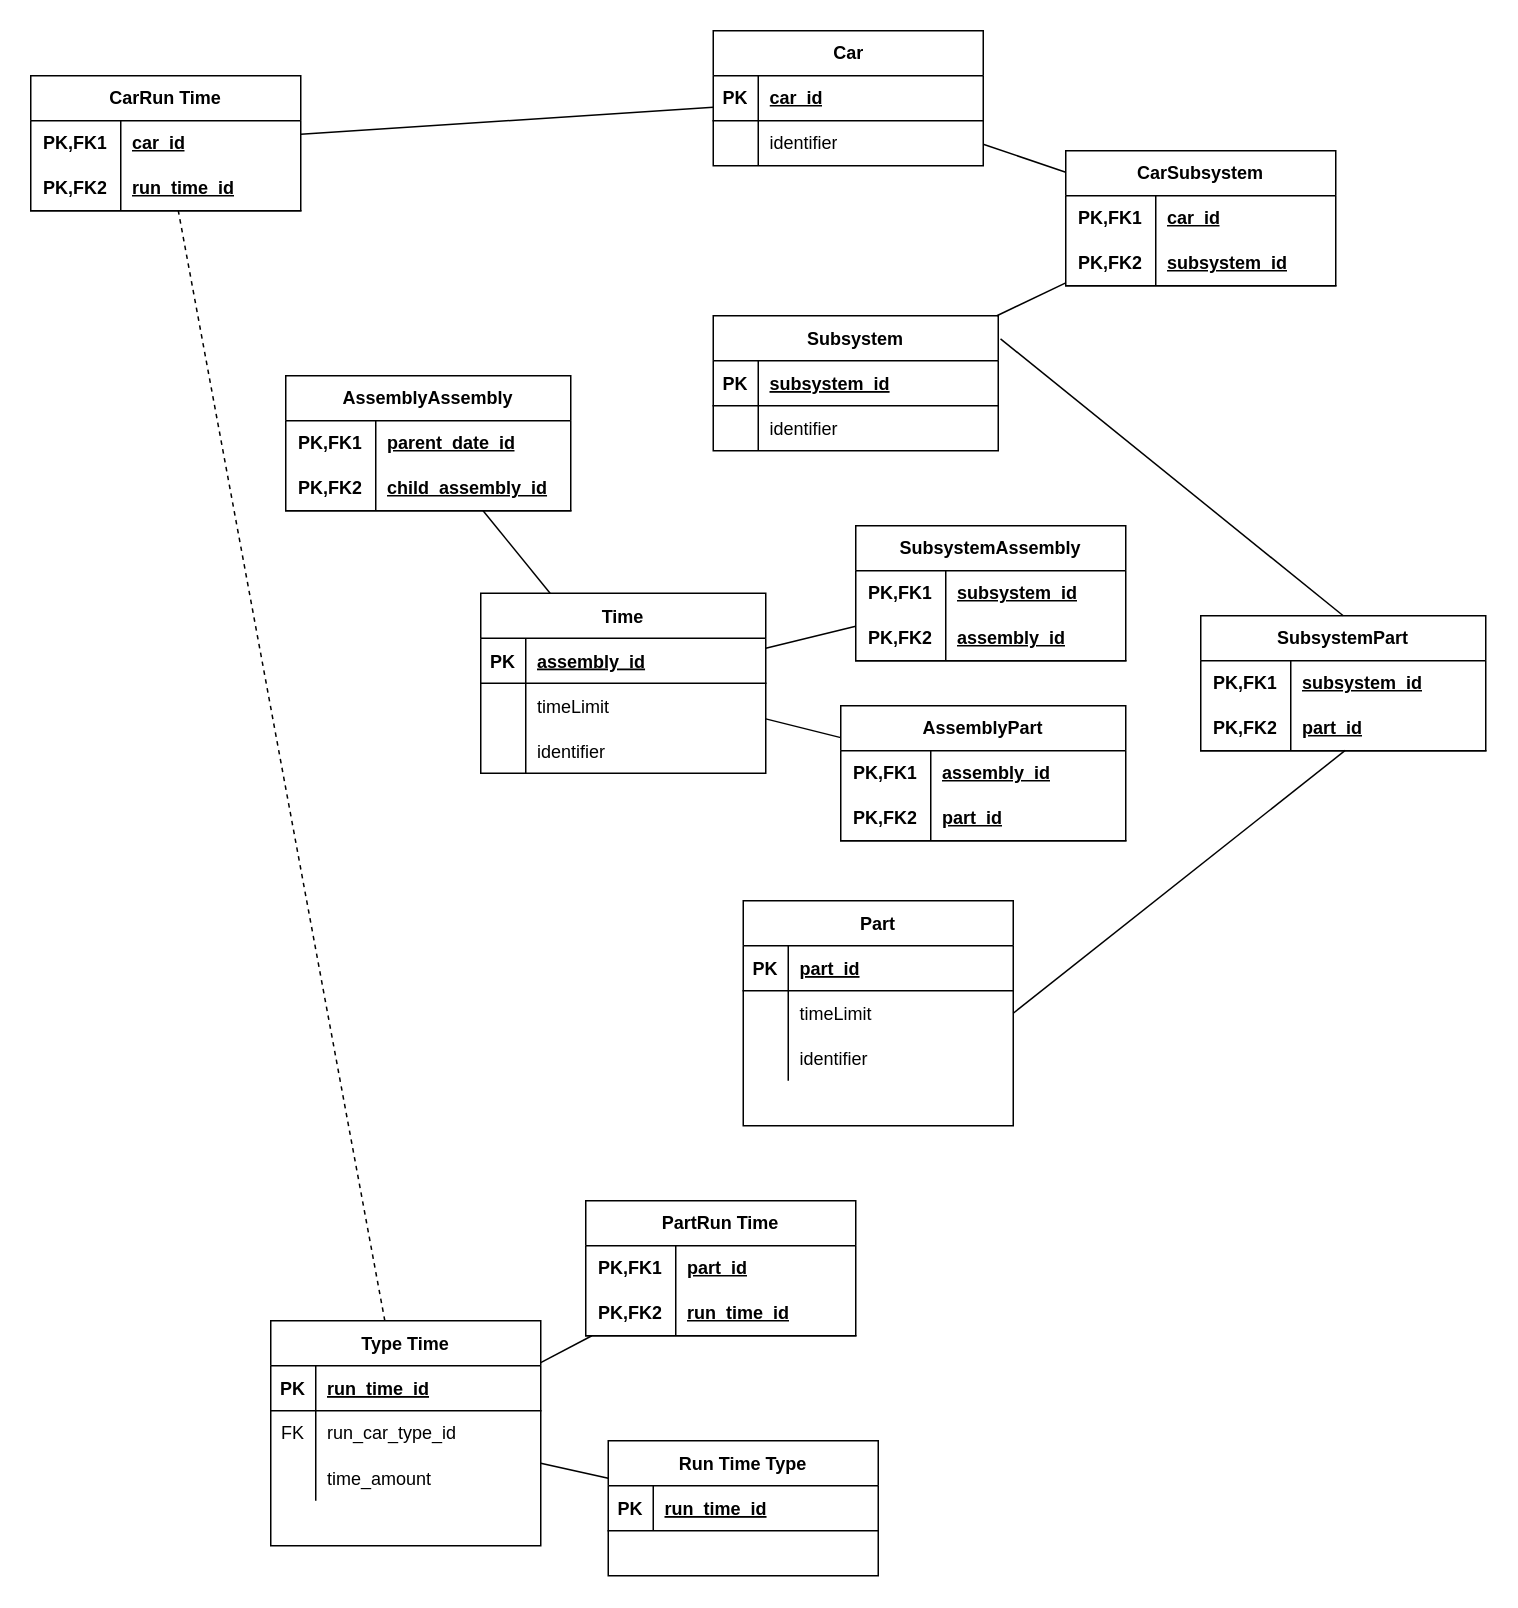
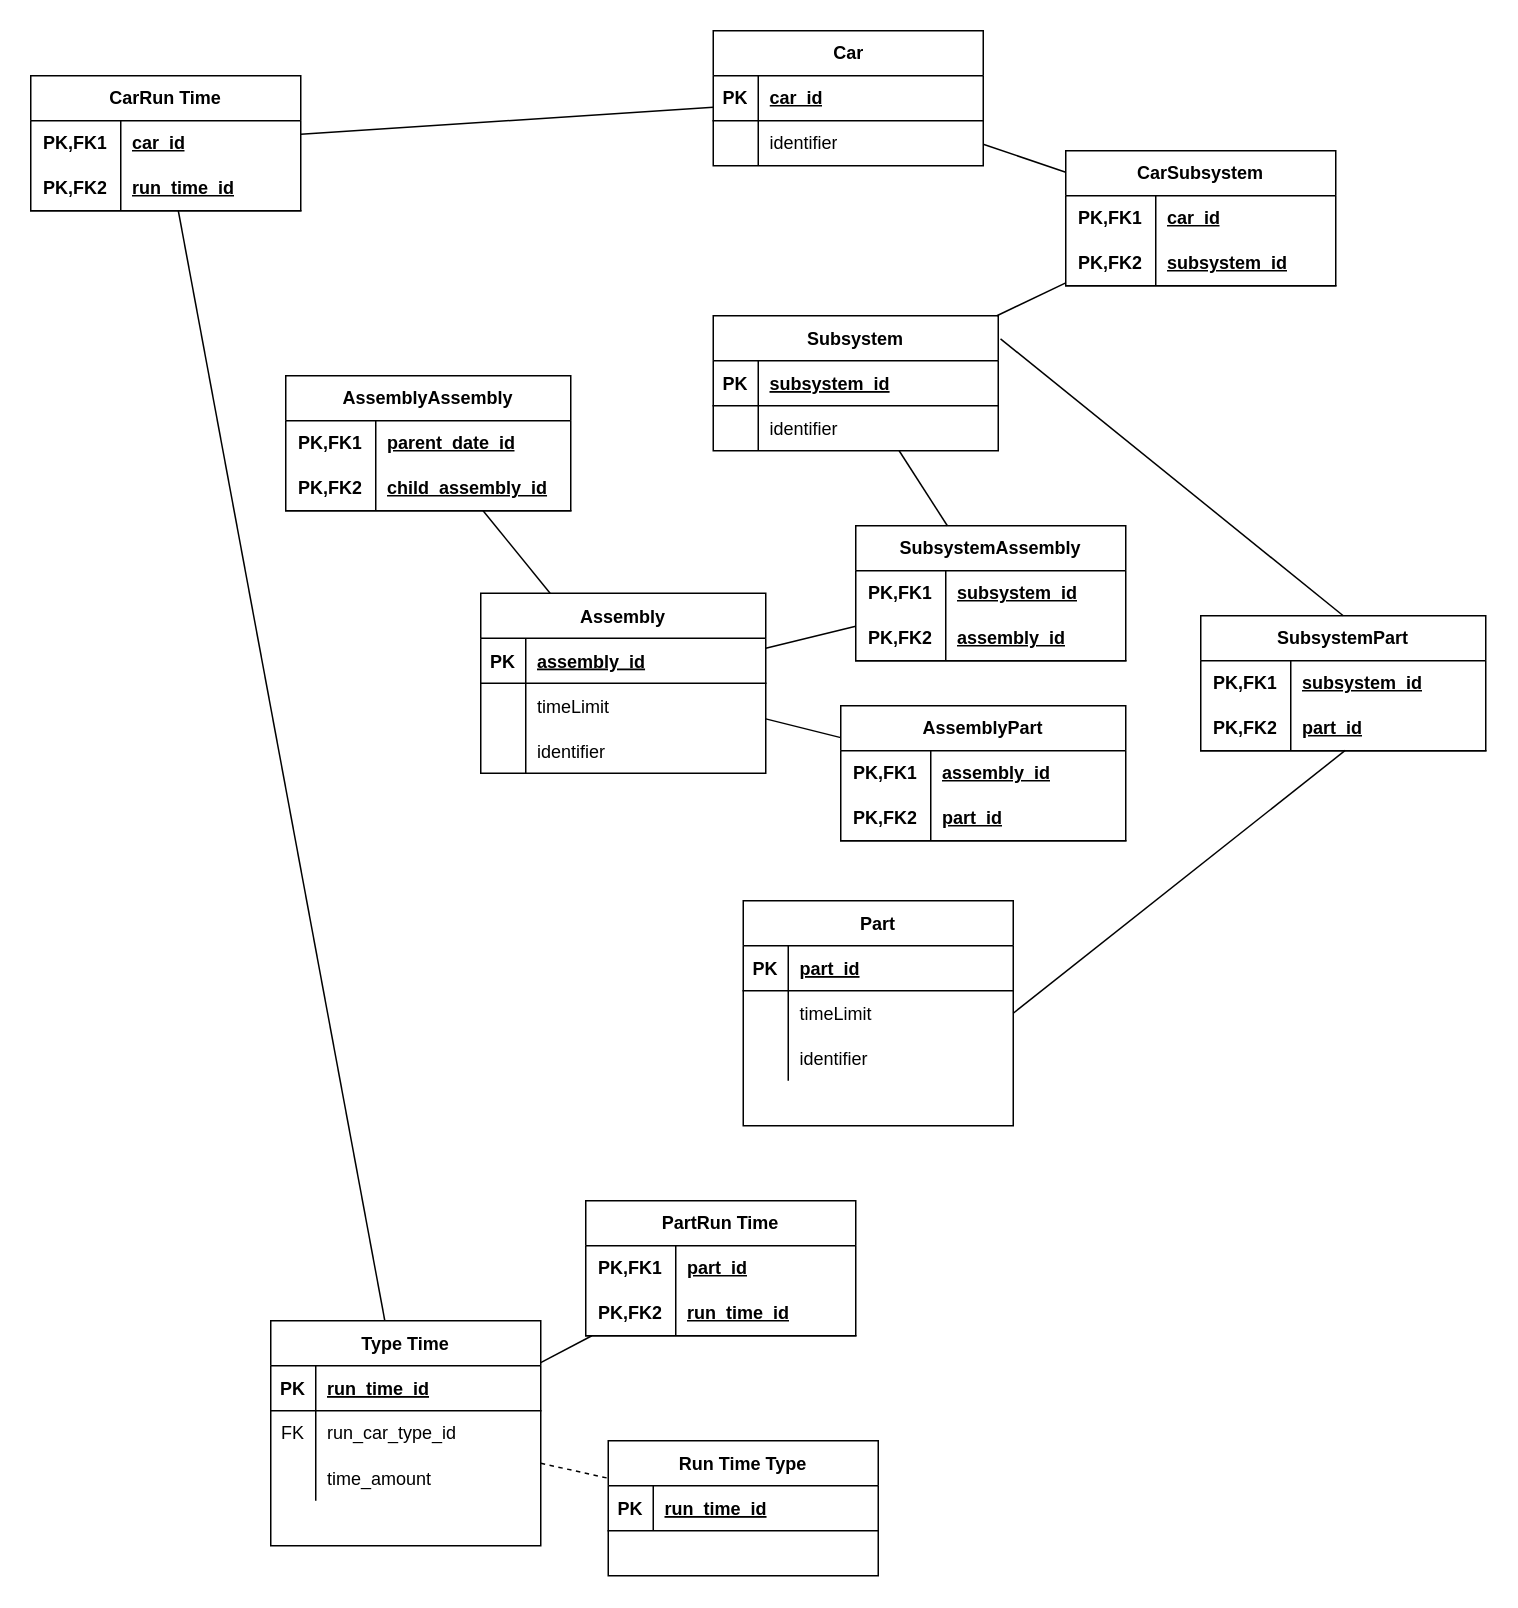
edge "Subsystem" -- "SubsystemAssembly": added
node "Time": label "Time" -> "Assembly"
edge "CarRun Time" -- "Type Time": style dashed -> solid
edge "Type Time" -- "Run Time Type": style solid -> dashed
